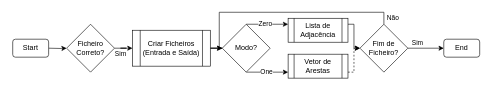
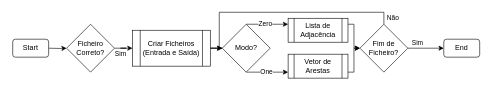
edge "Vetor de Arestas" -> "Fim de Ficheiro?": style dashed -> solid
